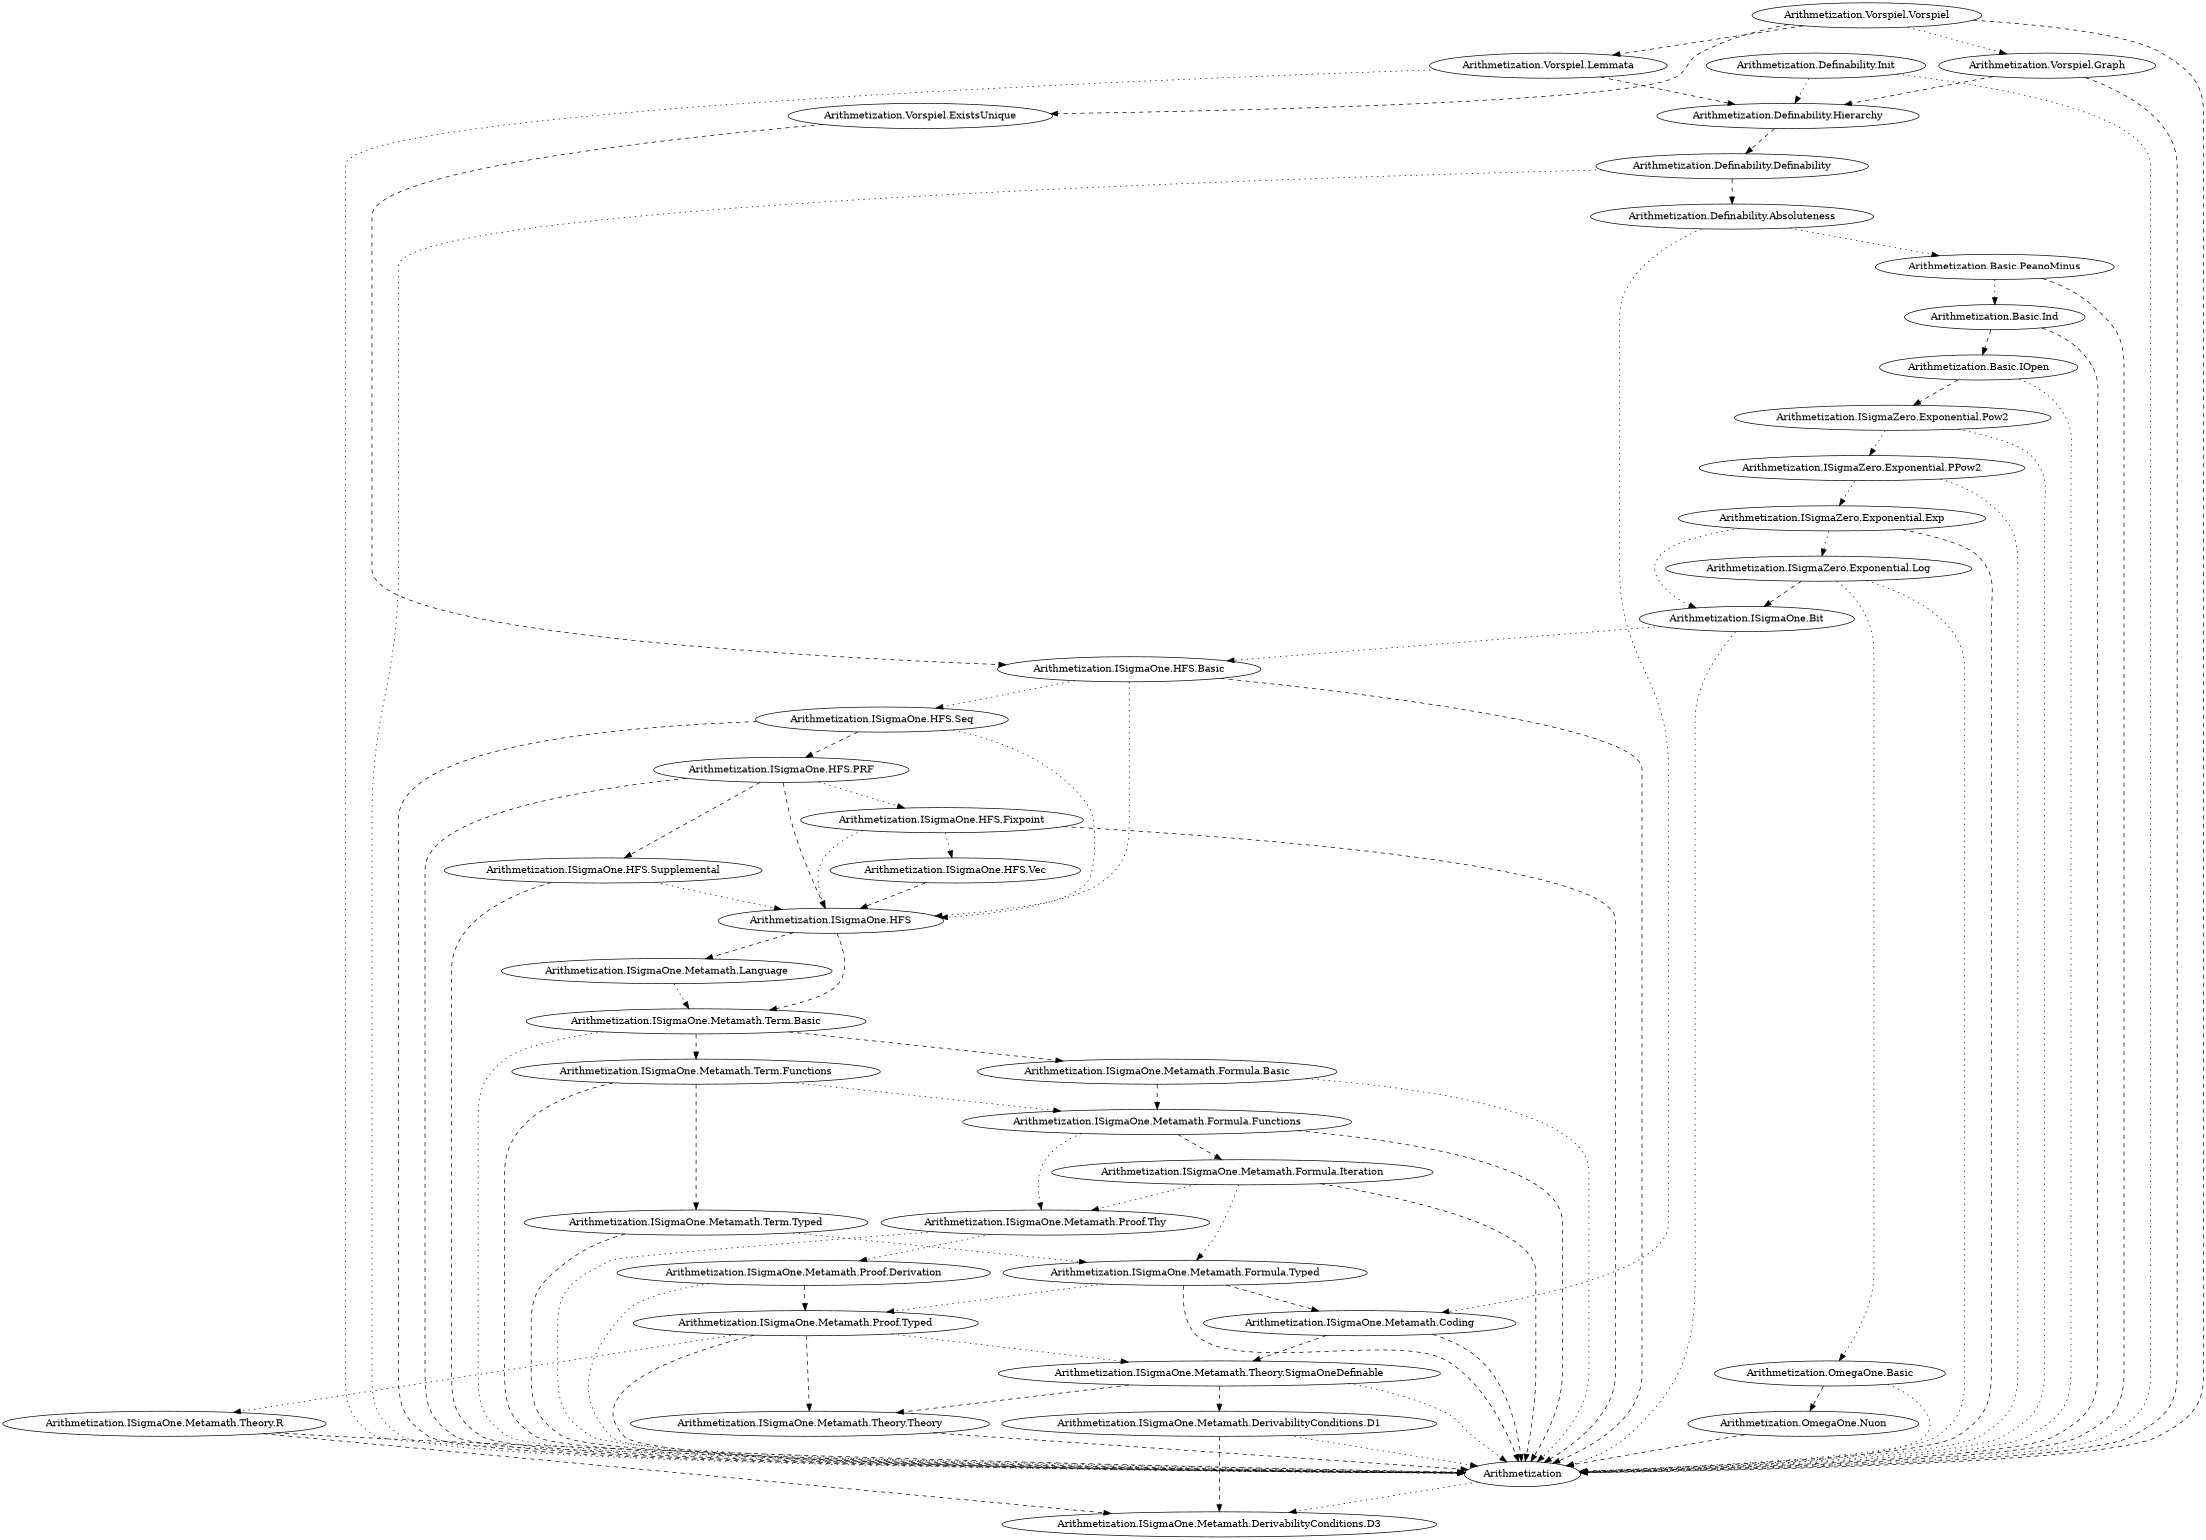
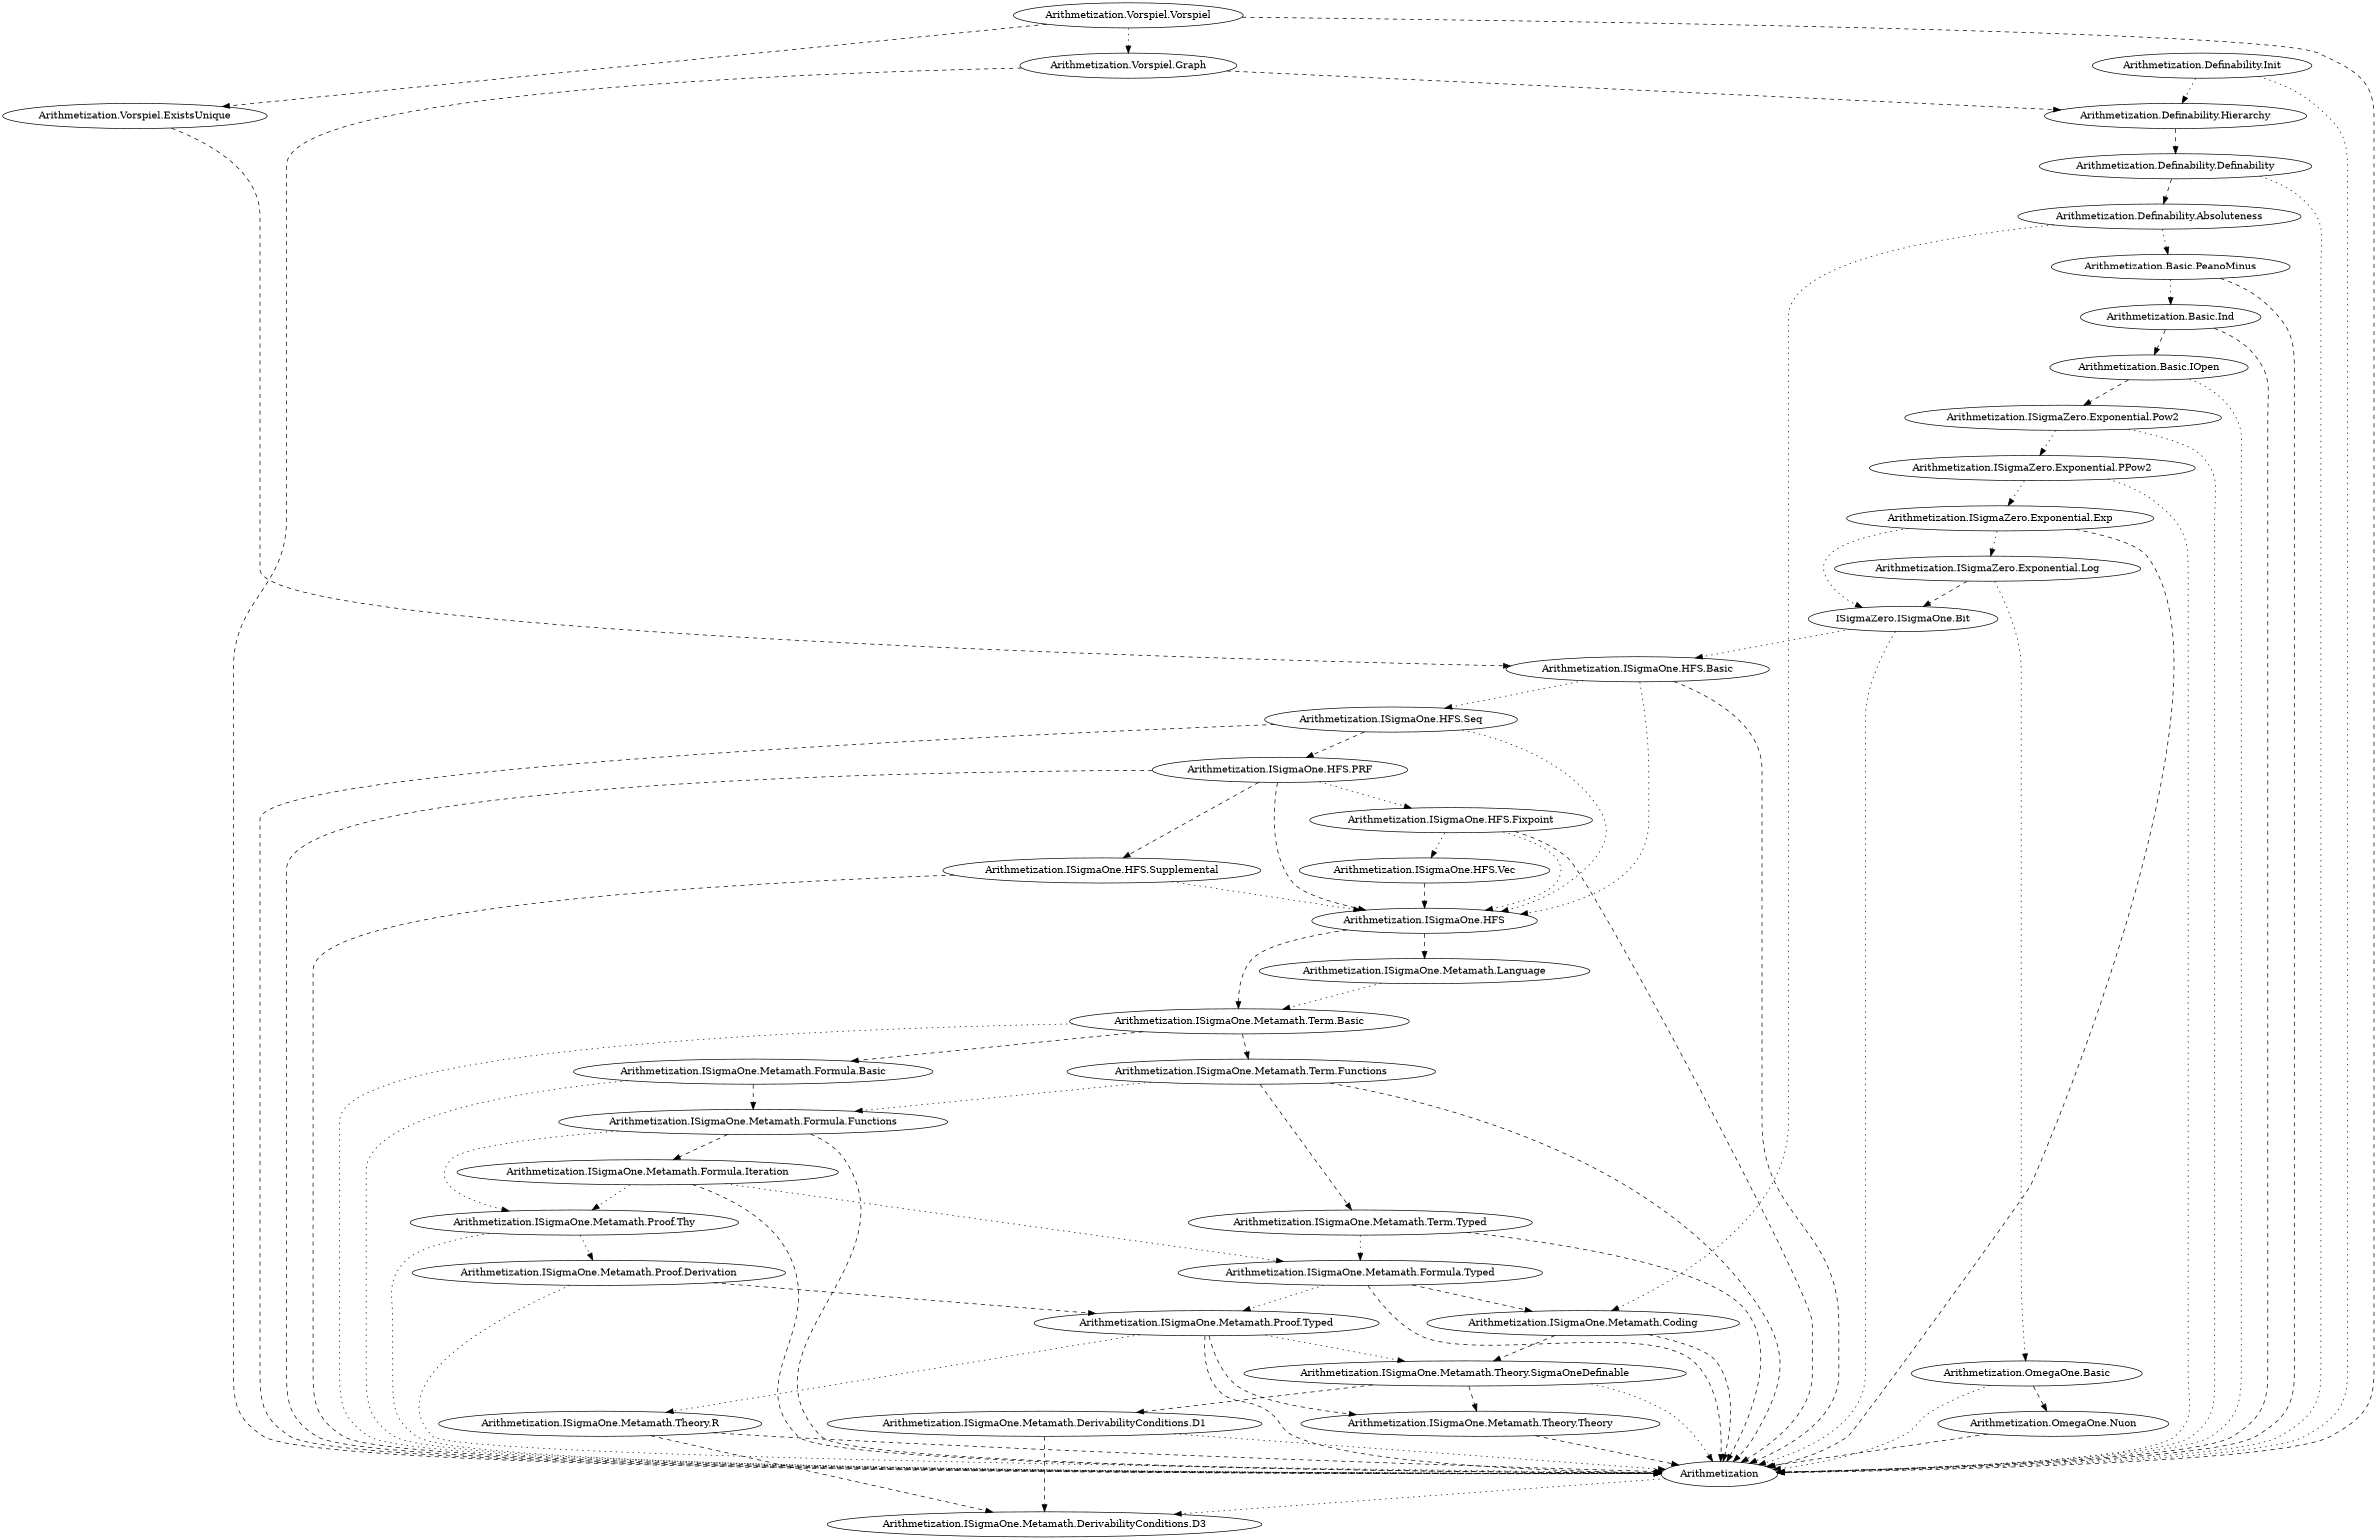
node "Arithmetization.Vorspiel.Lemmata": removed
node "Arithmetization.ISigmaOne.Bit": label "Arithmetization.ISigmaOne.Bit" -> "ISigmaZero.ISigmaOne.Bit"
edge "Arithmetization.ISigmaZero.Exponential.Log" -> "Arithmetization": removed
